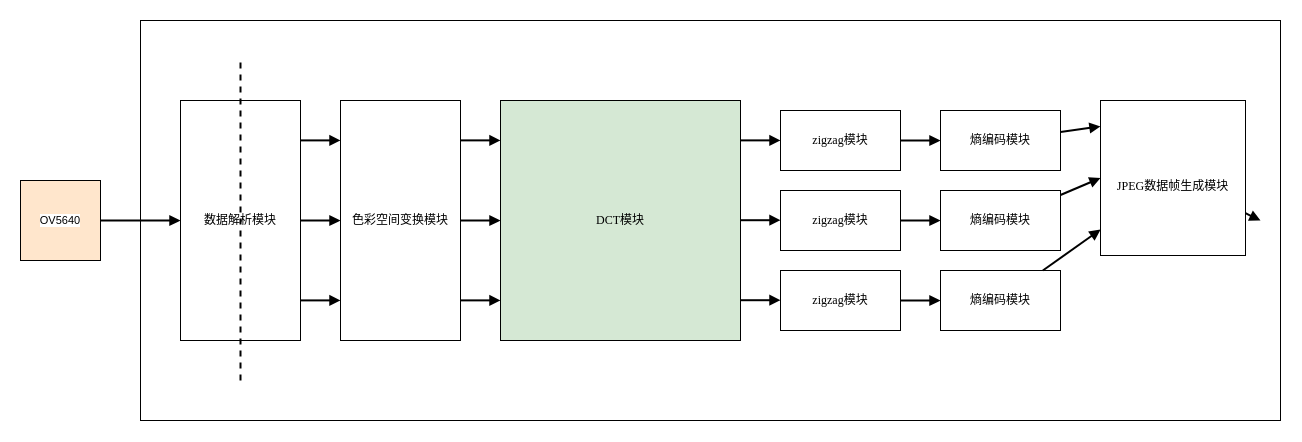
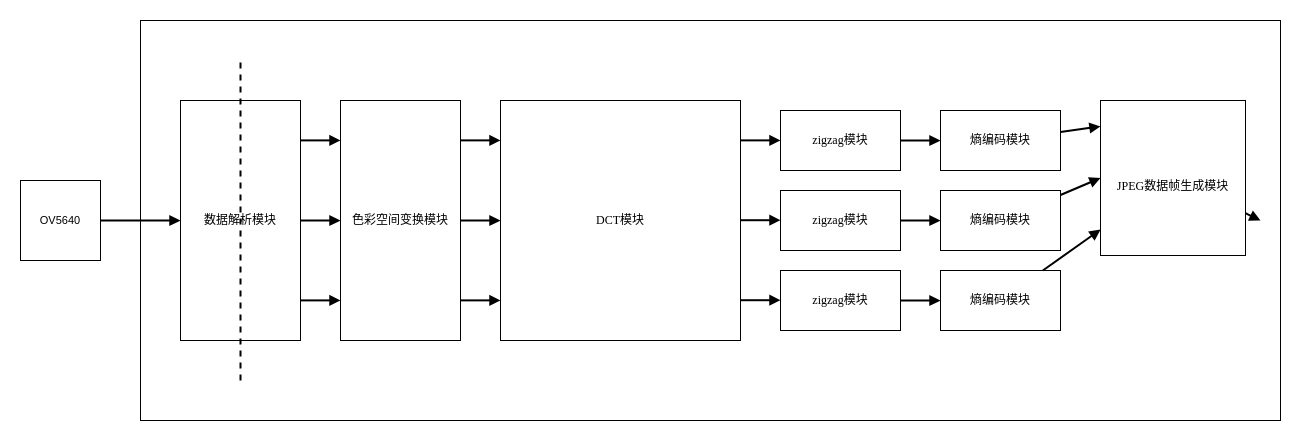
node "OV5640": fillcolor #ffe6cc -> #ffffff
node "DCT模块": fillcolor #d5e8d4 -> #ffffff
